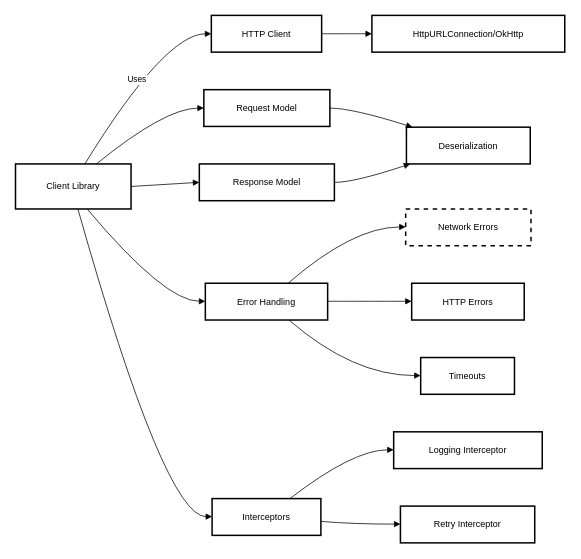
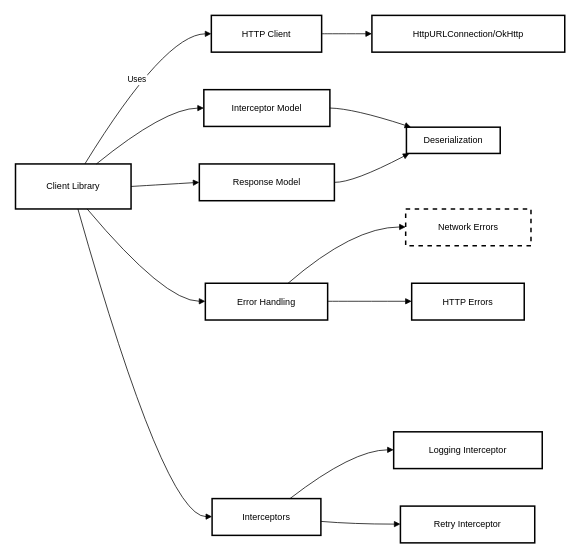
node "Request Model": label "Request Model" -> "Interceptor Model"
node "Deserialization": size 124x37 -> 94x26
edge "Error Handling" -> "Timeouts": removed
node "Timeouts": removed
